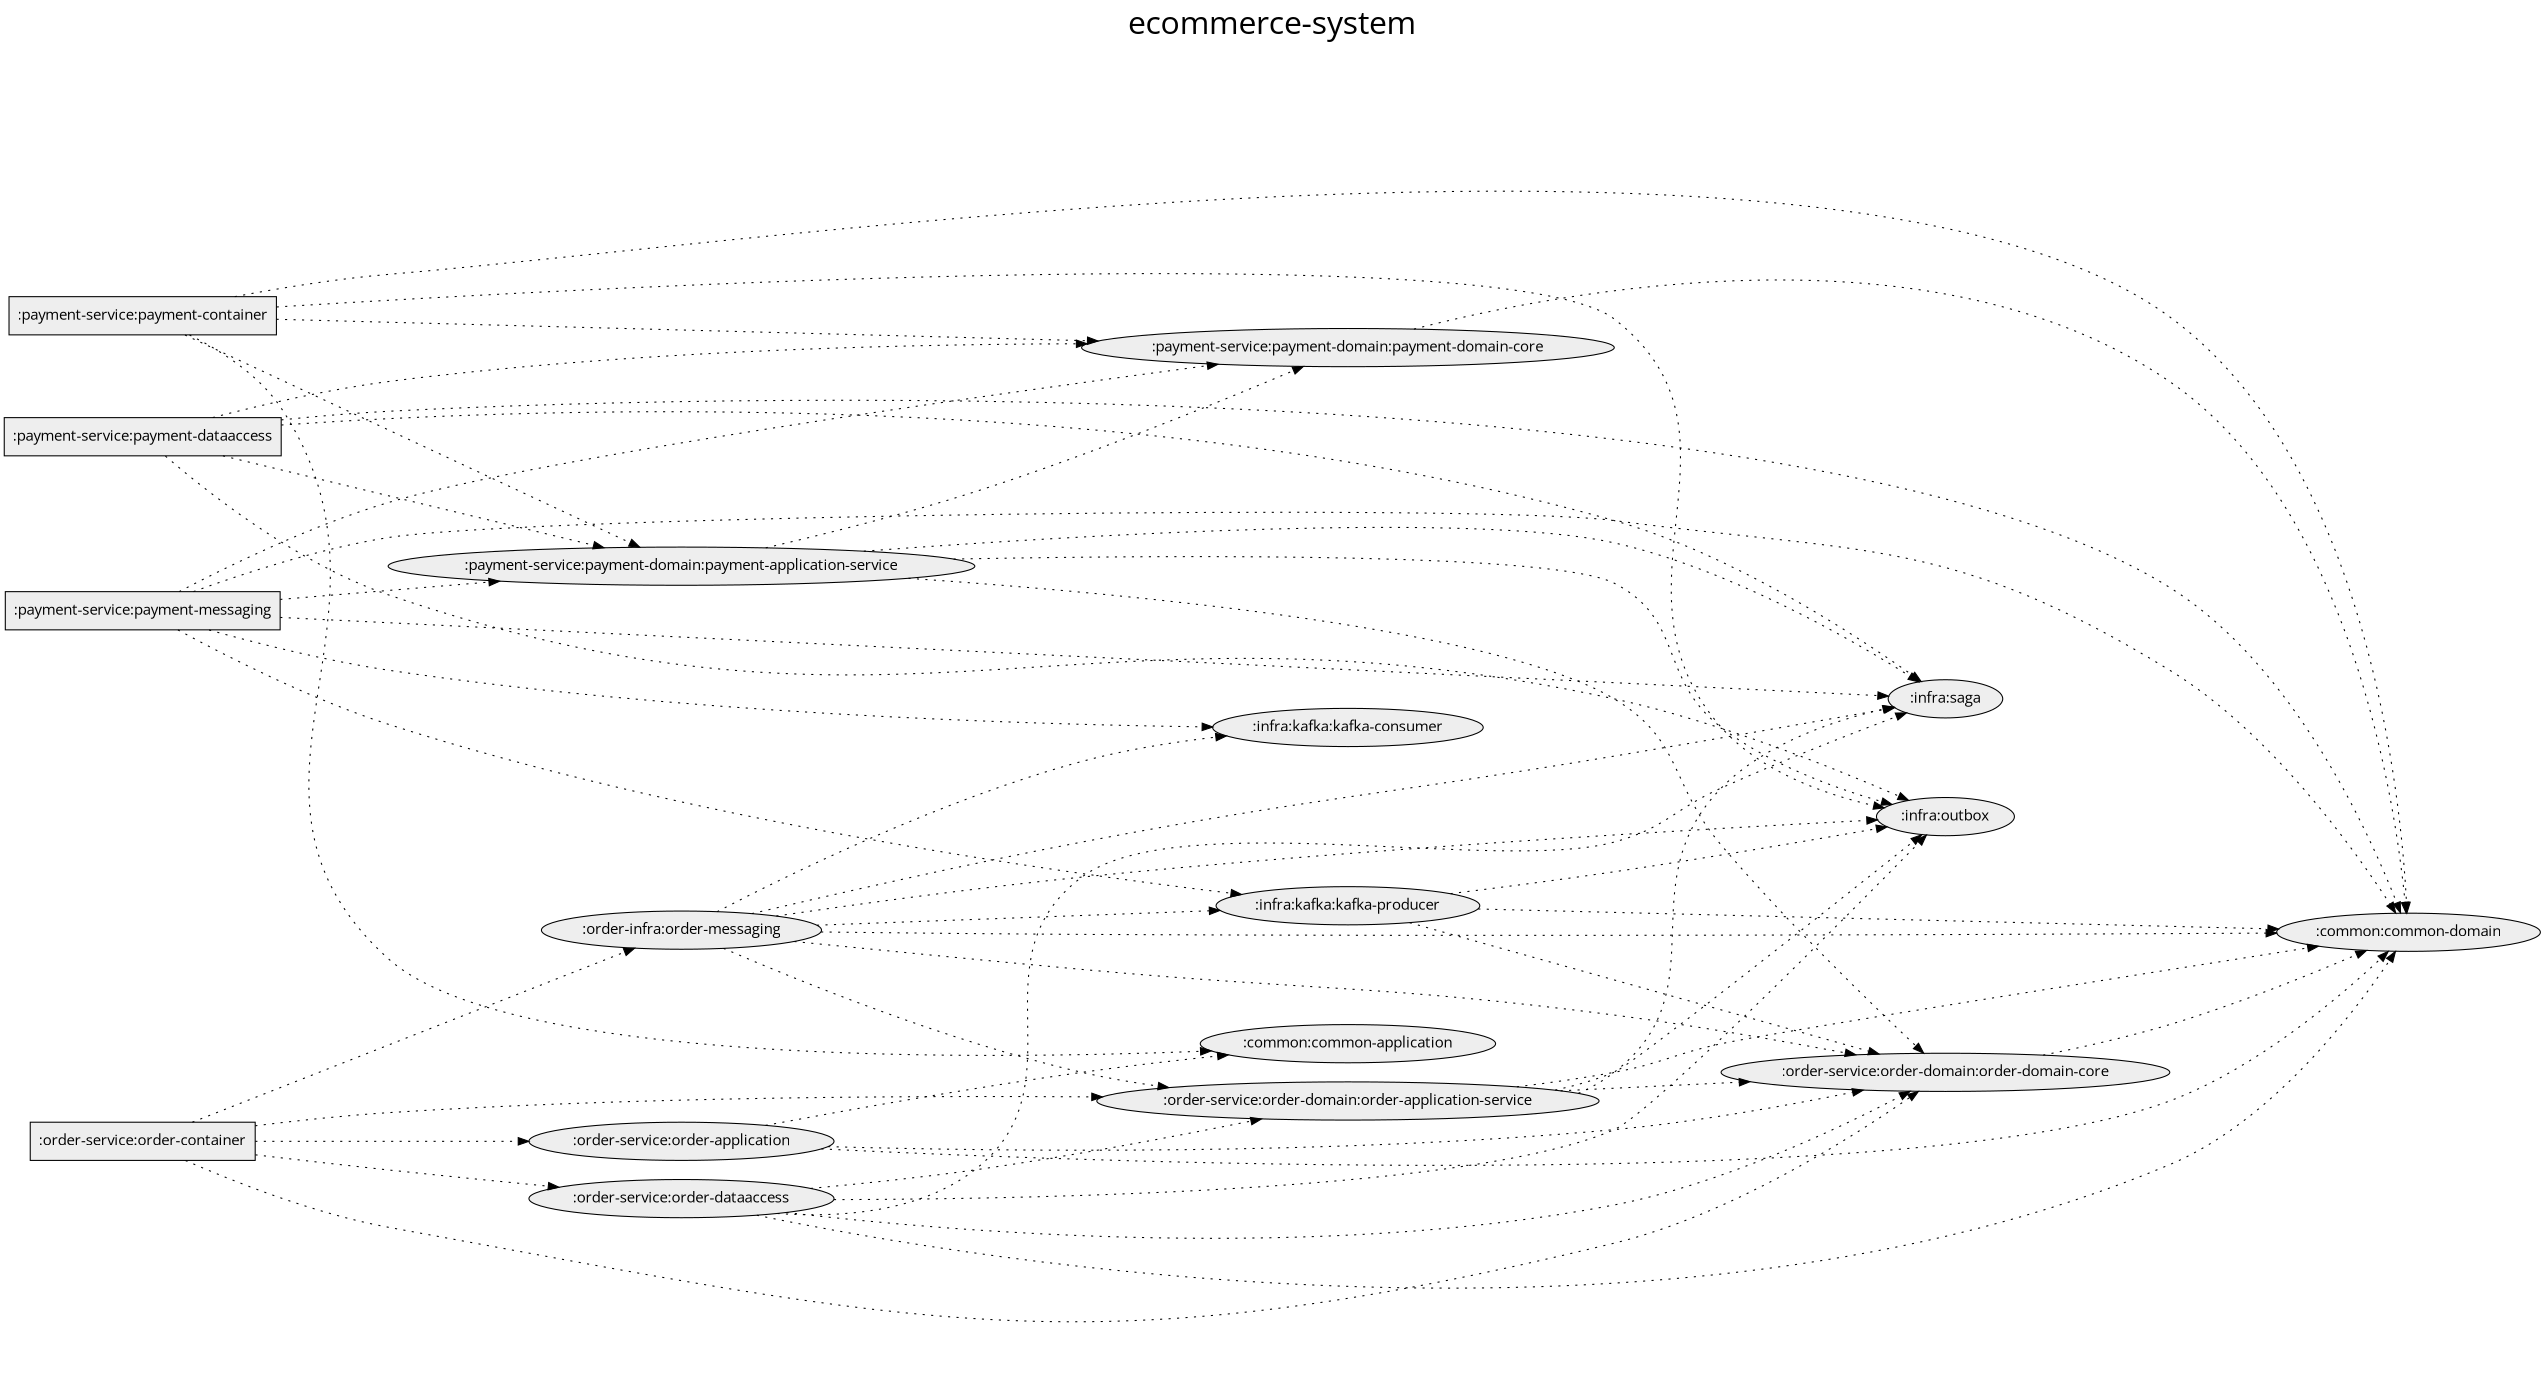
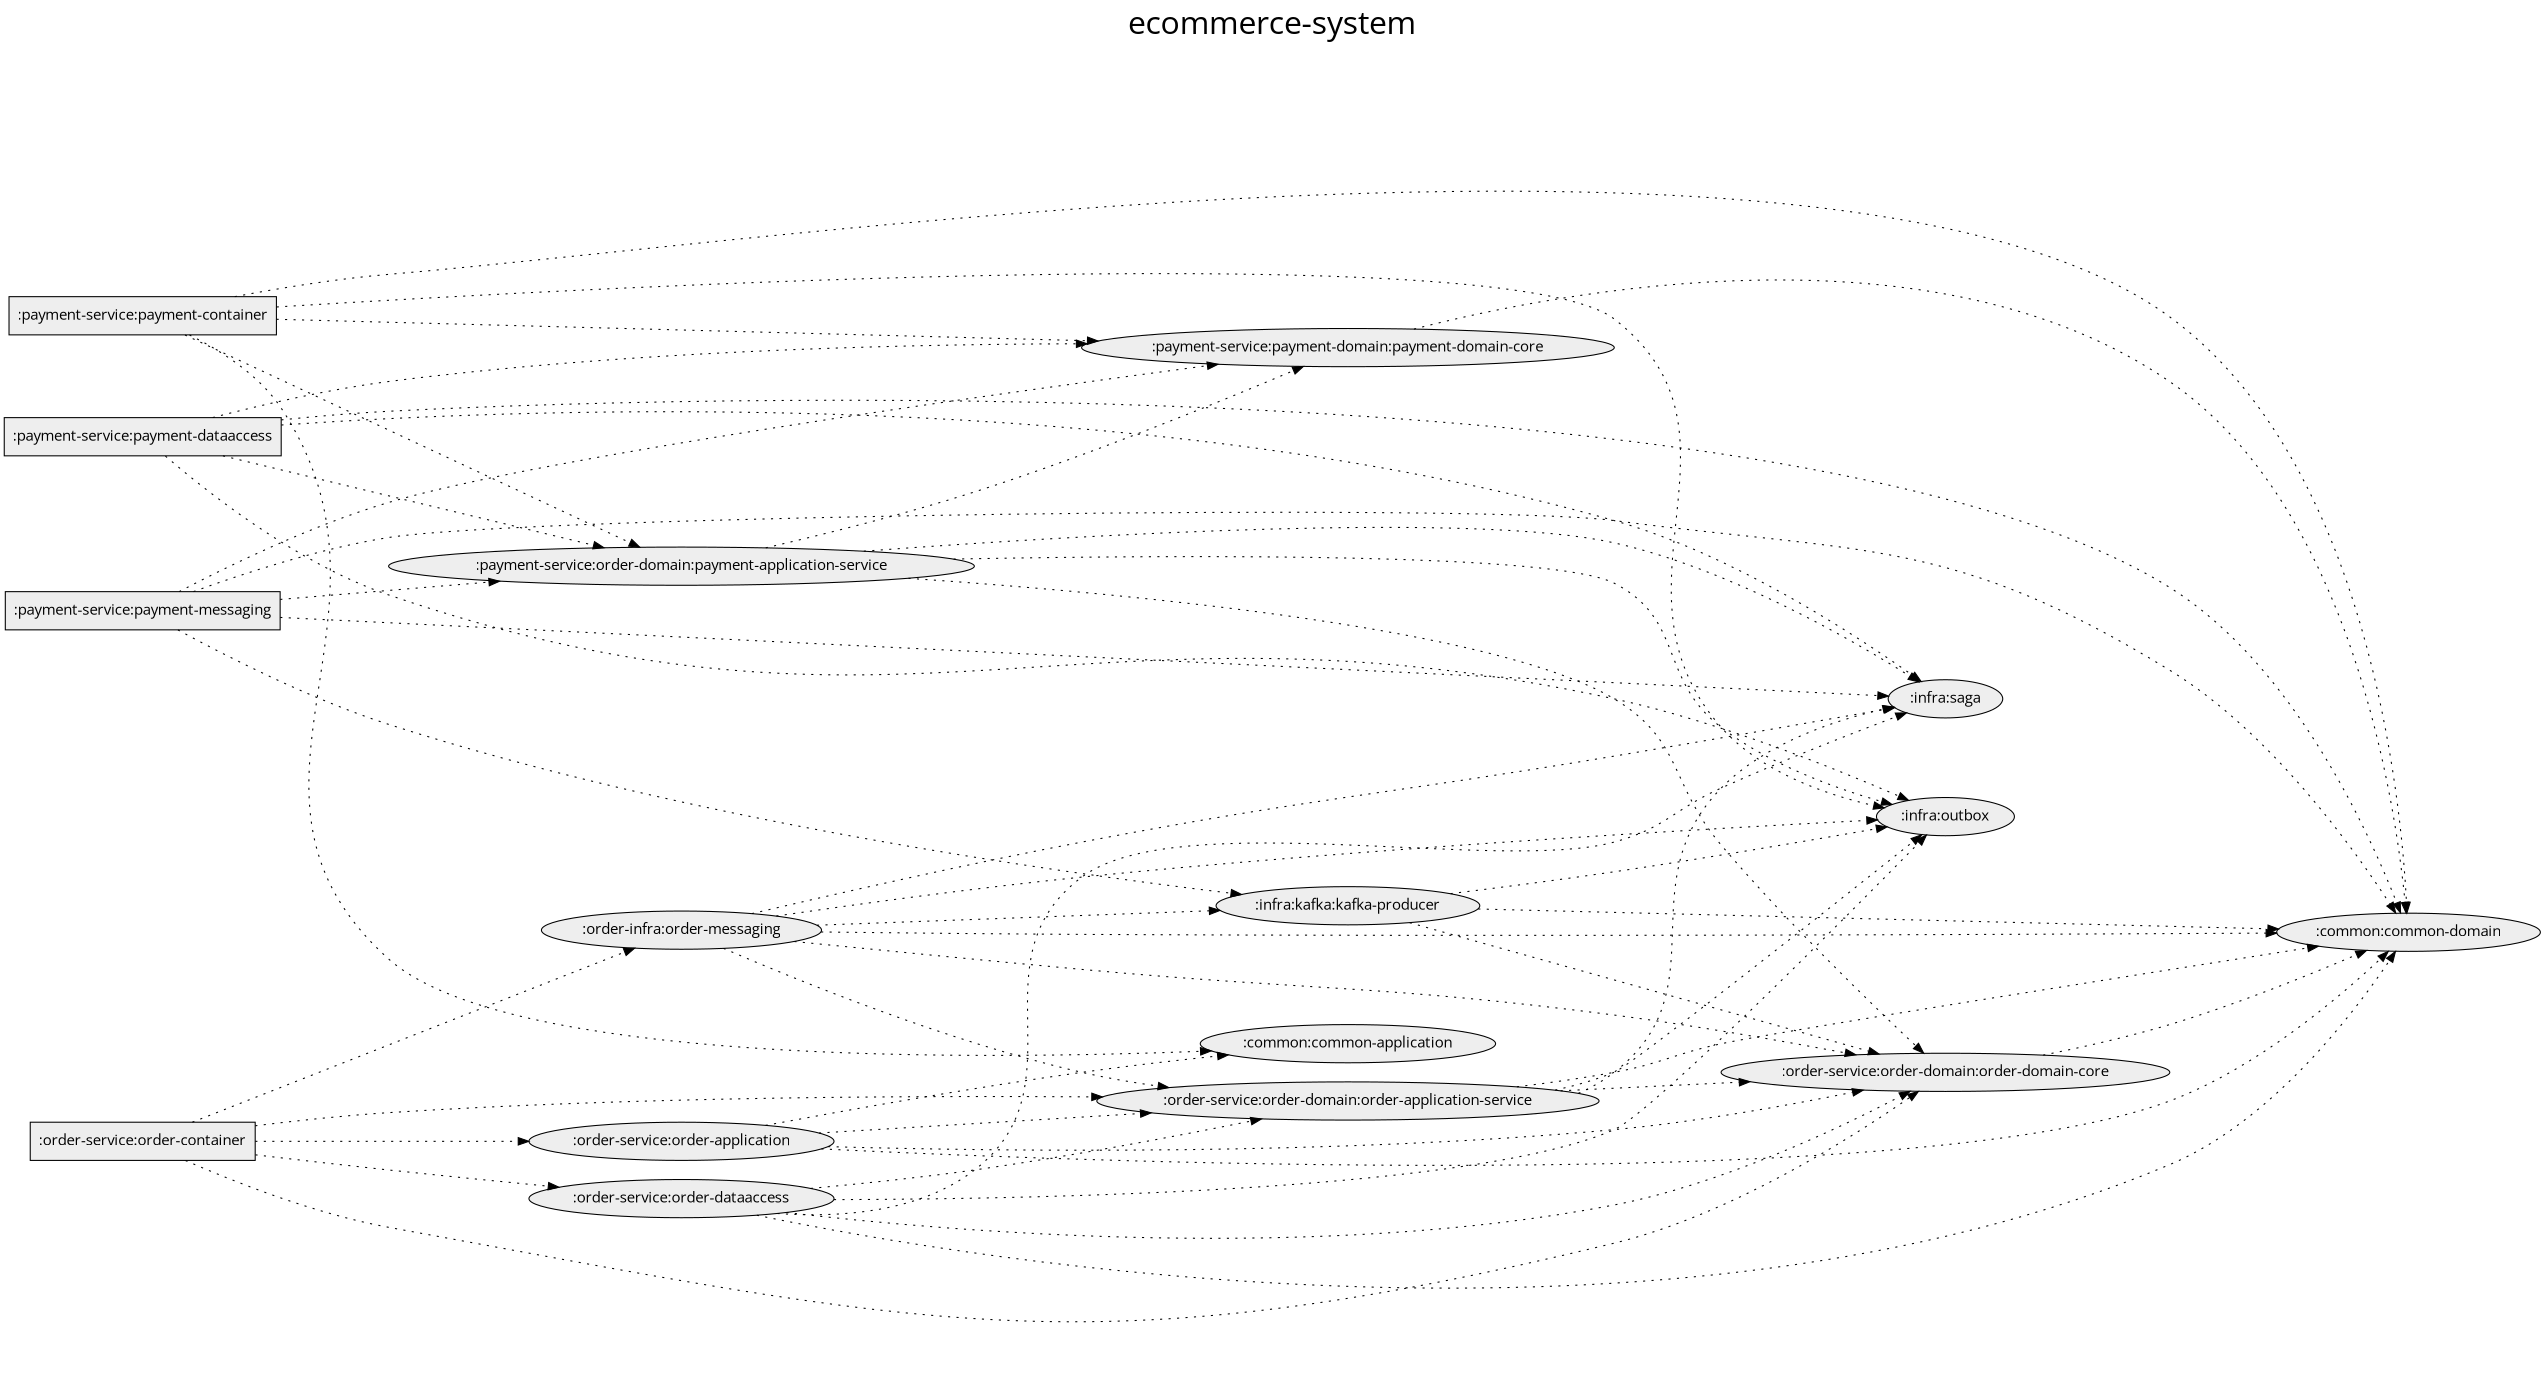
node ":payment-service:payment-domain:payment-application-service": label ":payment-service:payment-domain:payment-application-service" -> ":payment-service:order-domain:payment-application-service"
node ":infra:kafka:kafka-consumer": removed
edge ":order-service:order-application" -> ":order-service:order-domain:order-application-service": added
